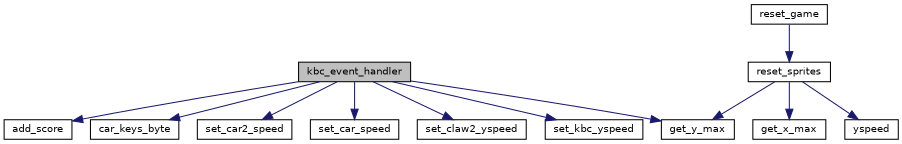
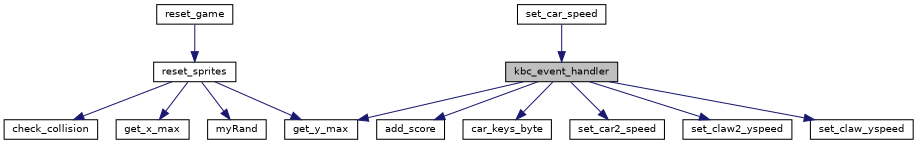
edge "kbc_event_handler" -> "set_car_speed": reversed
node "check_collision": added
node "set_kbc_yspeed": label "set_kbc_yspeed" -> "set_claw_yspeed"
node "yspeed": label "yspeed" -> "myRand"
